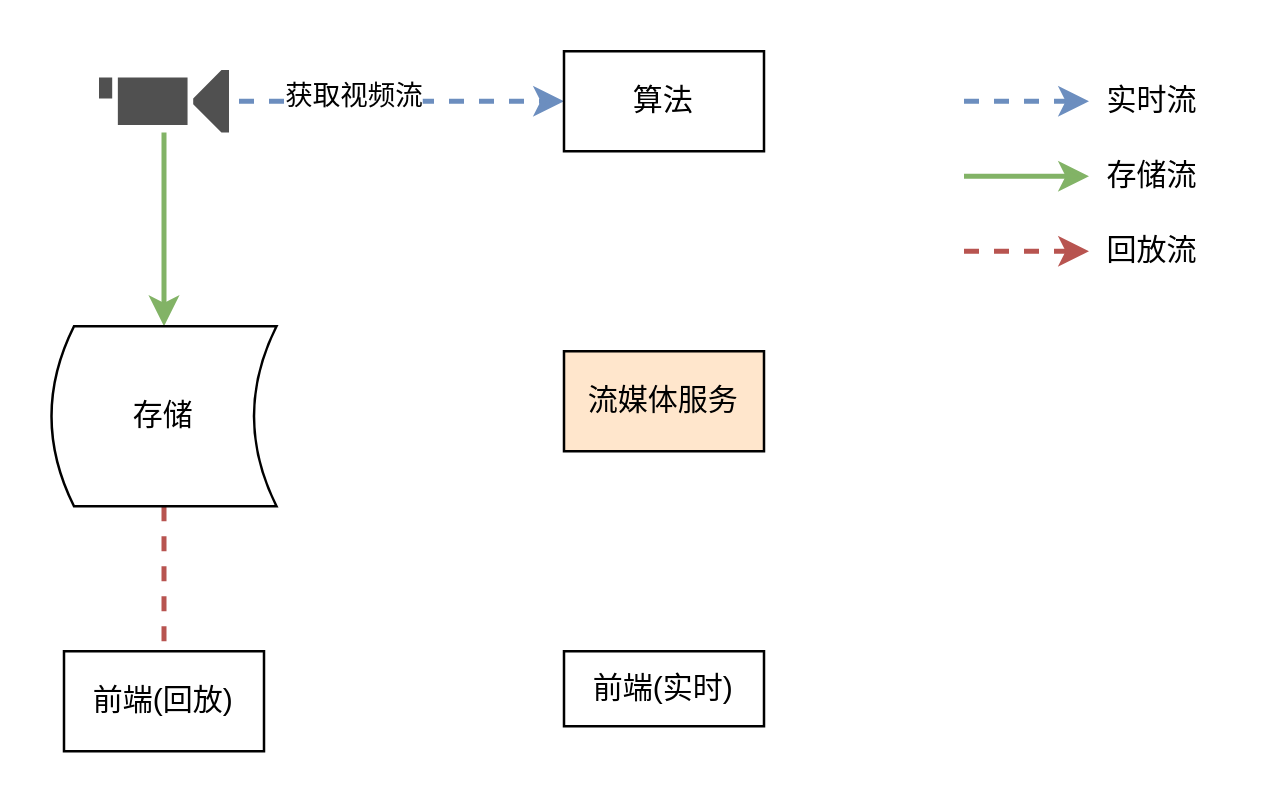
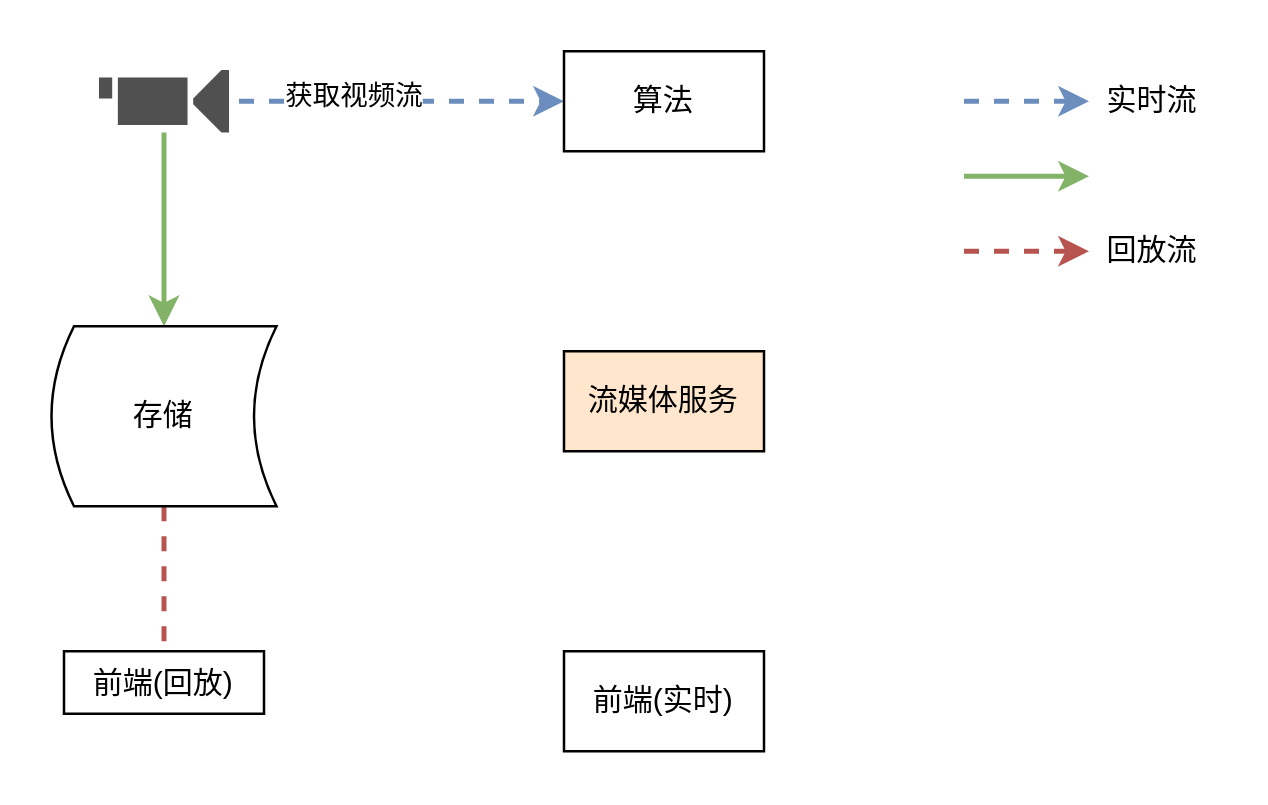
node "存储流": removed
node "前端(实时)": size 200x75 -> 200x100
node "前端(回放)": size 200x100 -> 200x63
